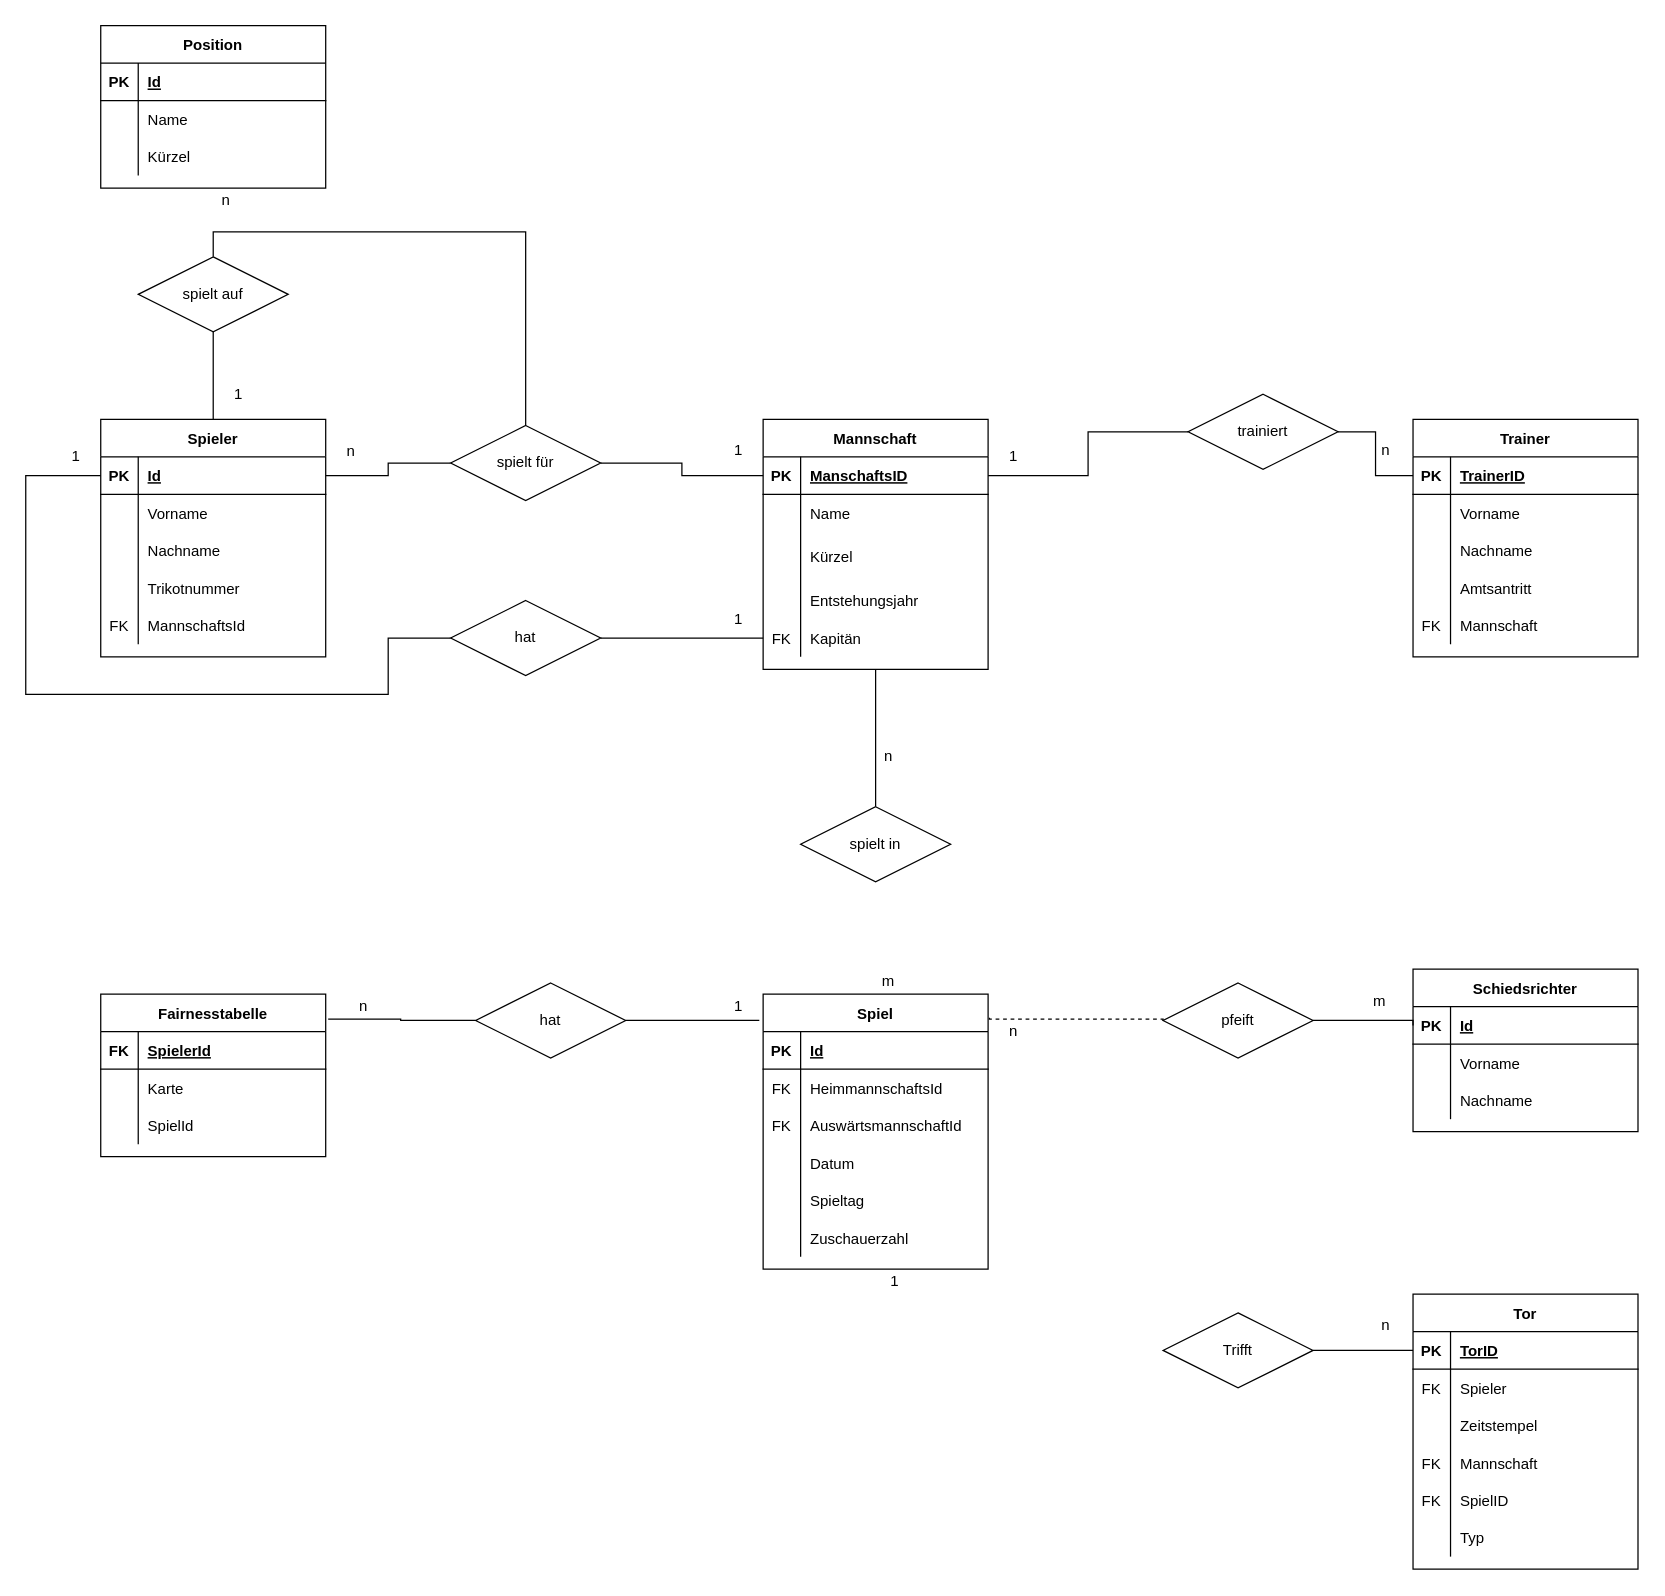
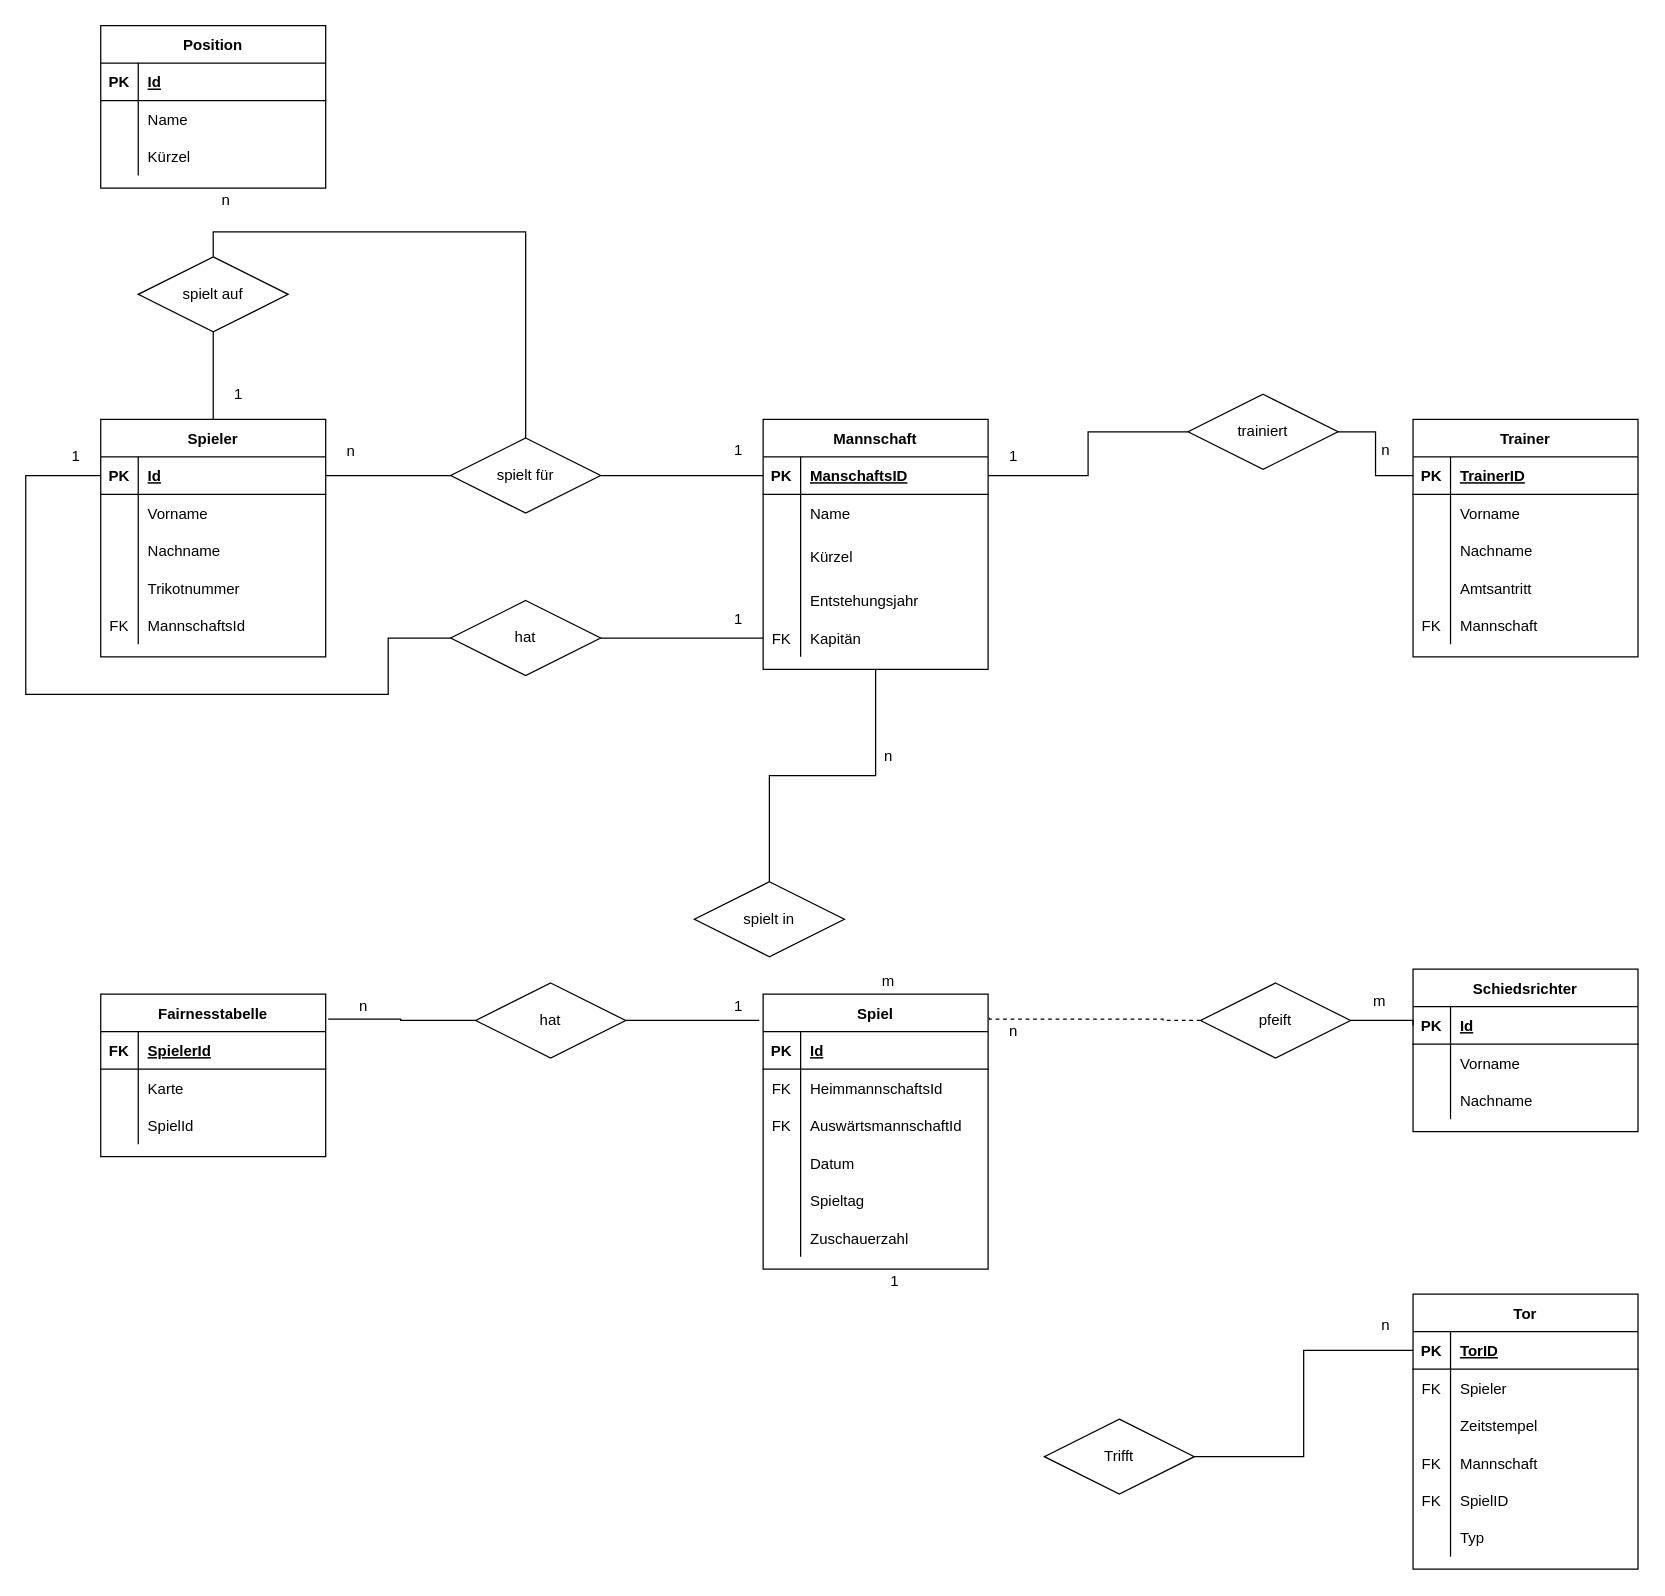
node "spielt für": moved (526, 463) -> (526, 476)
node "spielt in": moved (876, 844) -> (769, 919)
node "pfeift": moved (1238, 1021) -> (1276, 1021)
node "Trifft": moved (1238, 1351) -> (1119, 1457)
